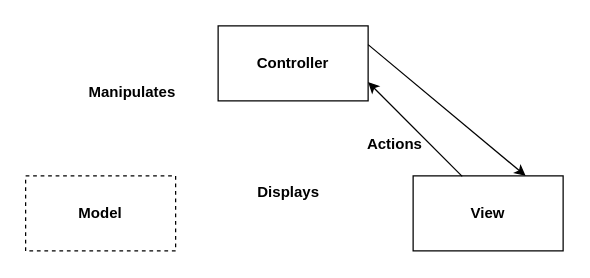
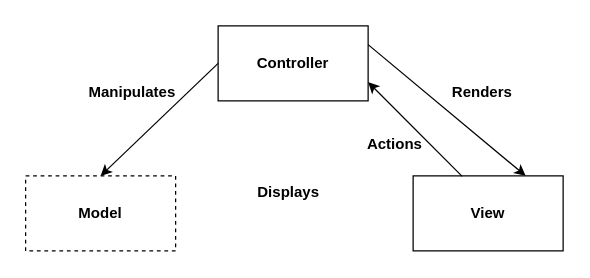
node "Renders": added
edge "Controller" -> "Model": added
